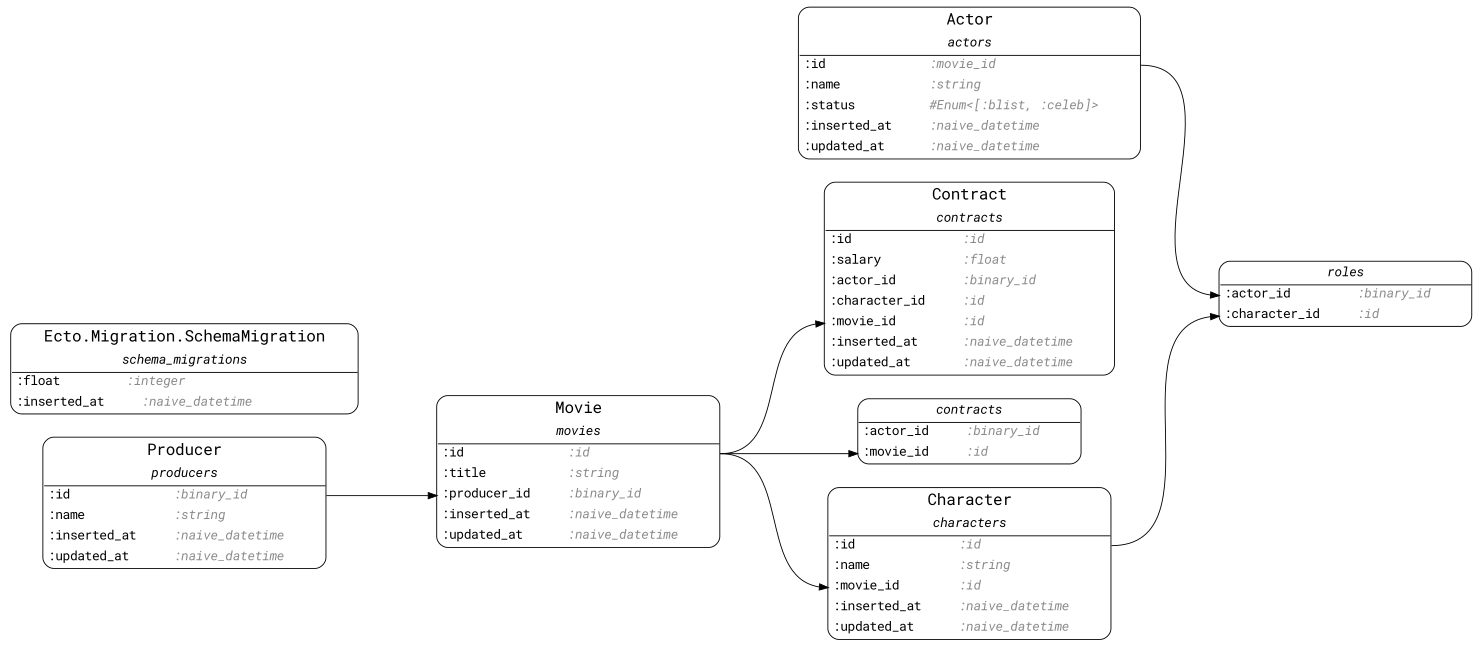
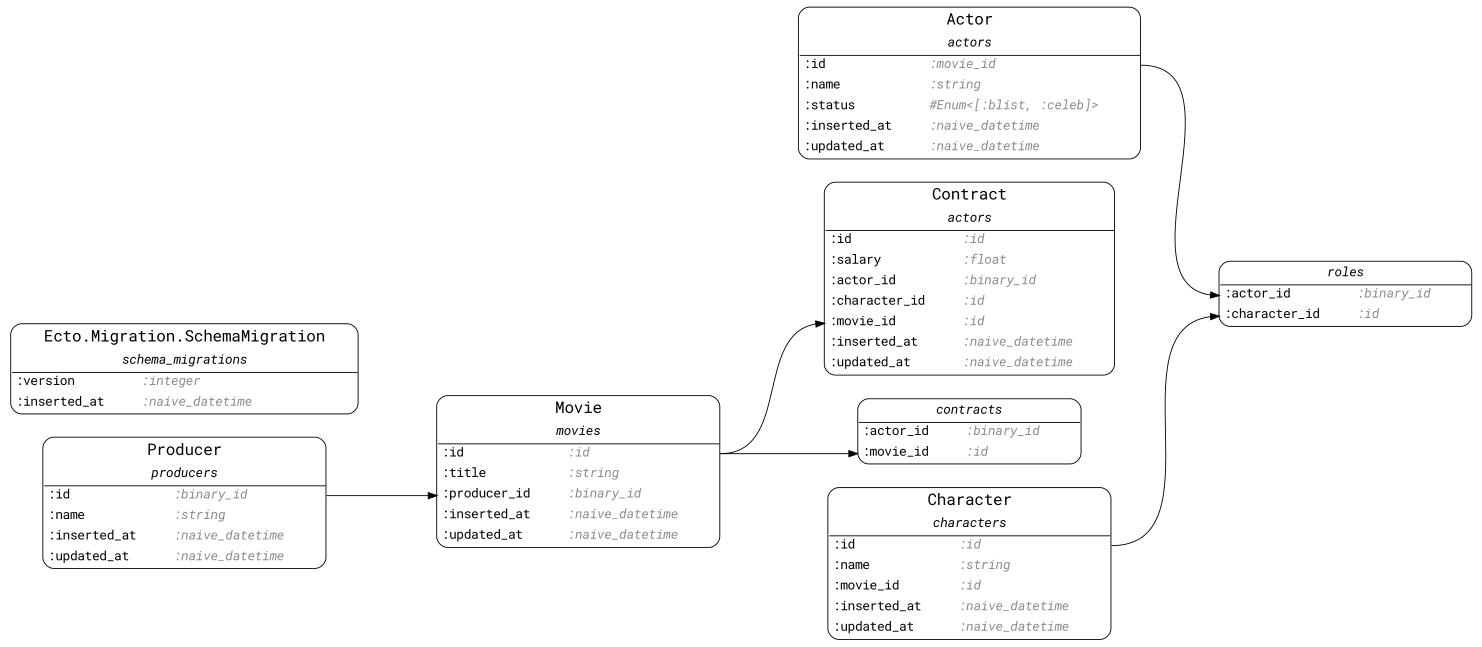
node "Contract": text "contracts" -> "actors"
node "Ecto.Migration.SchemaMigration": text ":float" -> ":version"
edge "Movie" -> "Character": removed
